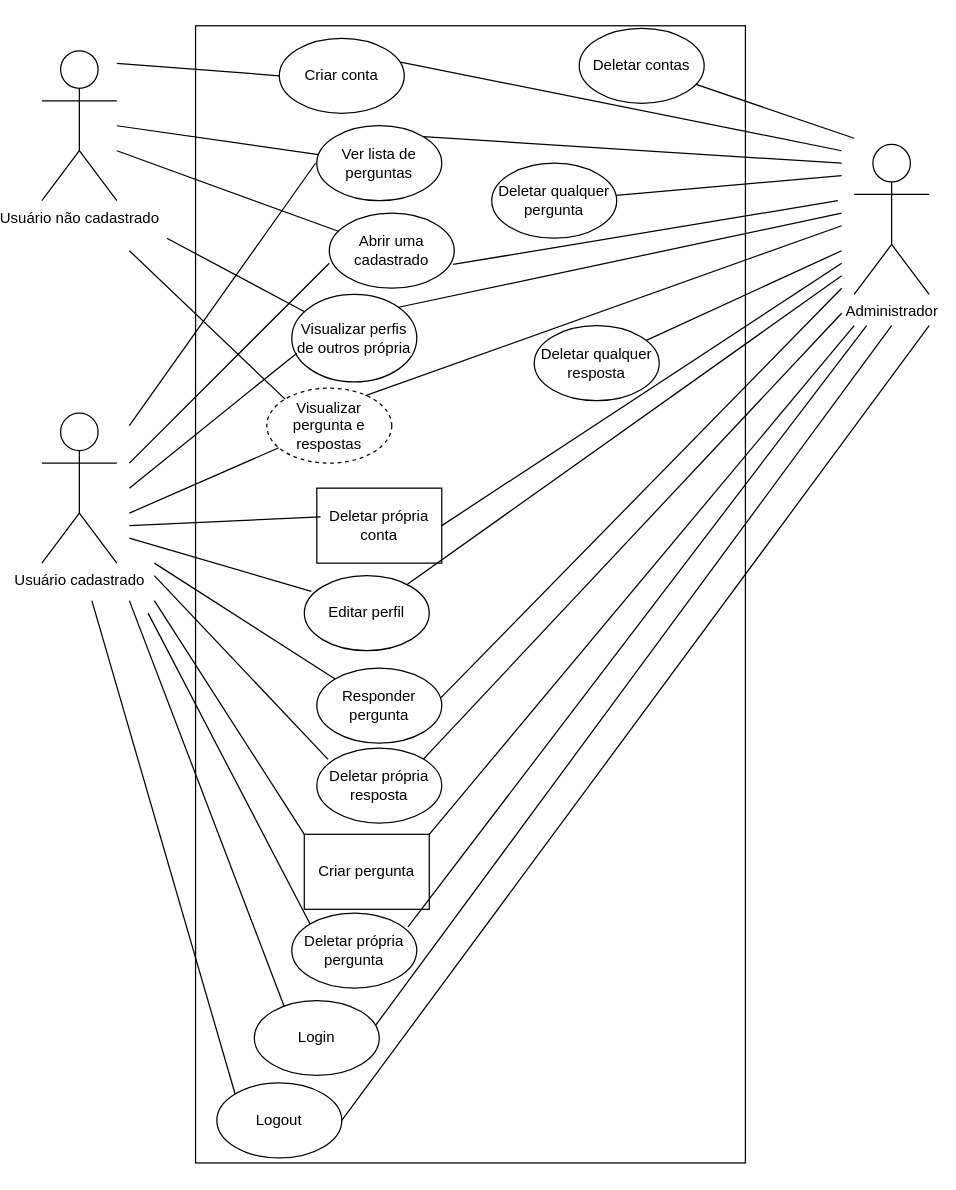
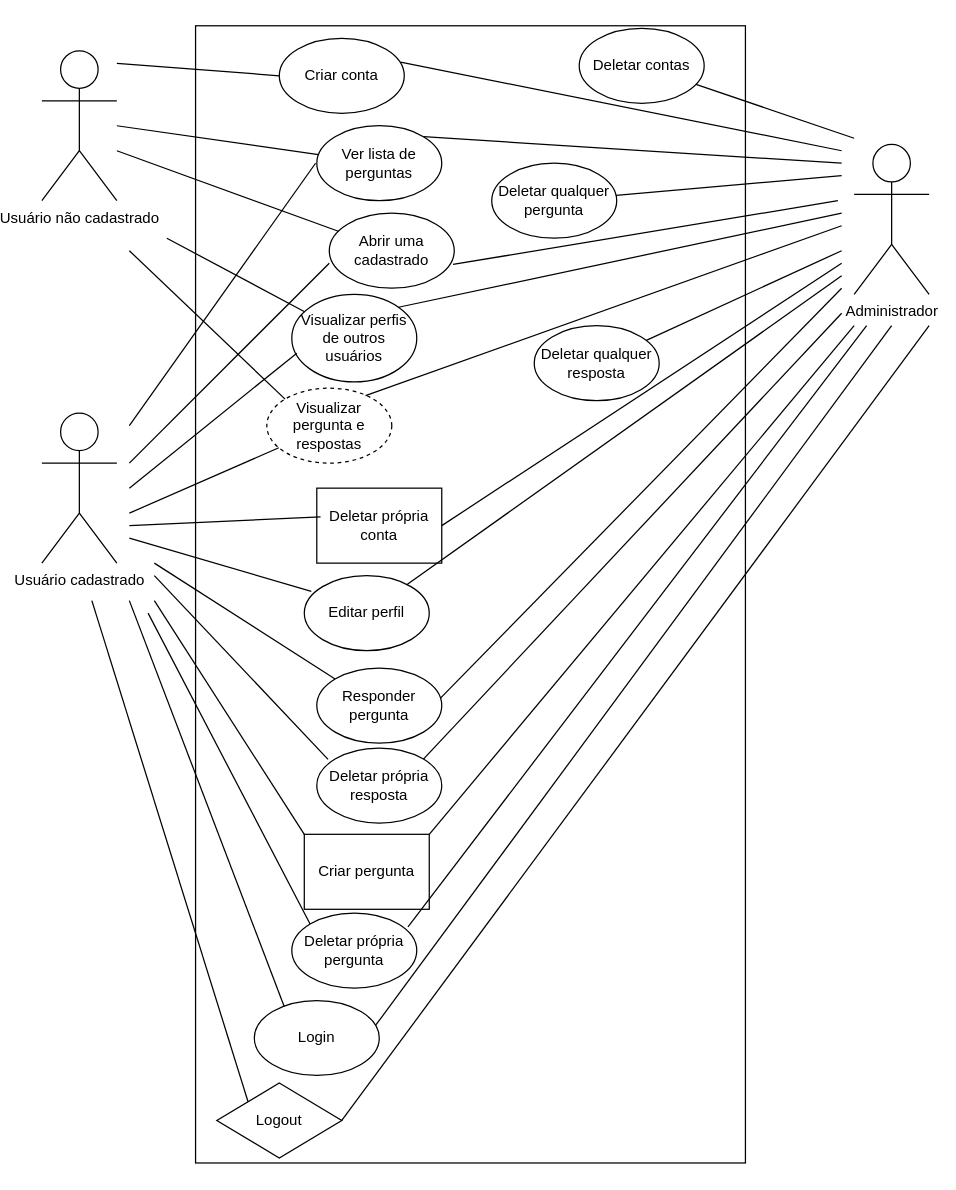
node "Visualizar perfis de outros própria": label "Visualizar perfis de outros própria" -> "Visualizar perfis de outros usuários"
node "Logout": shape ellipse -> diamond
